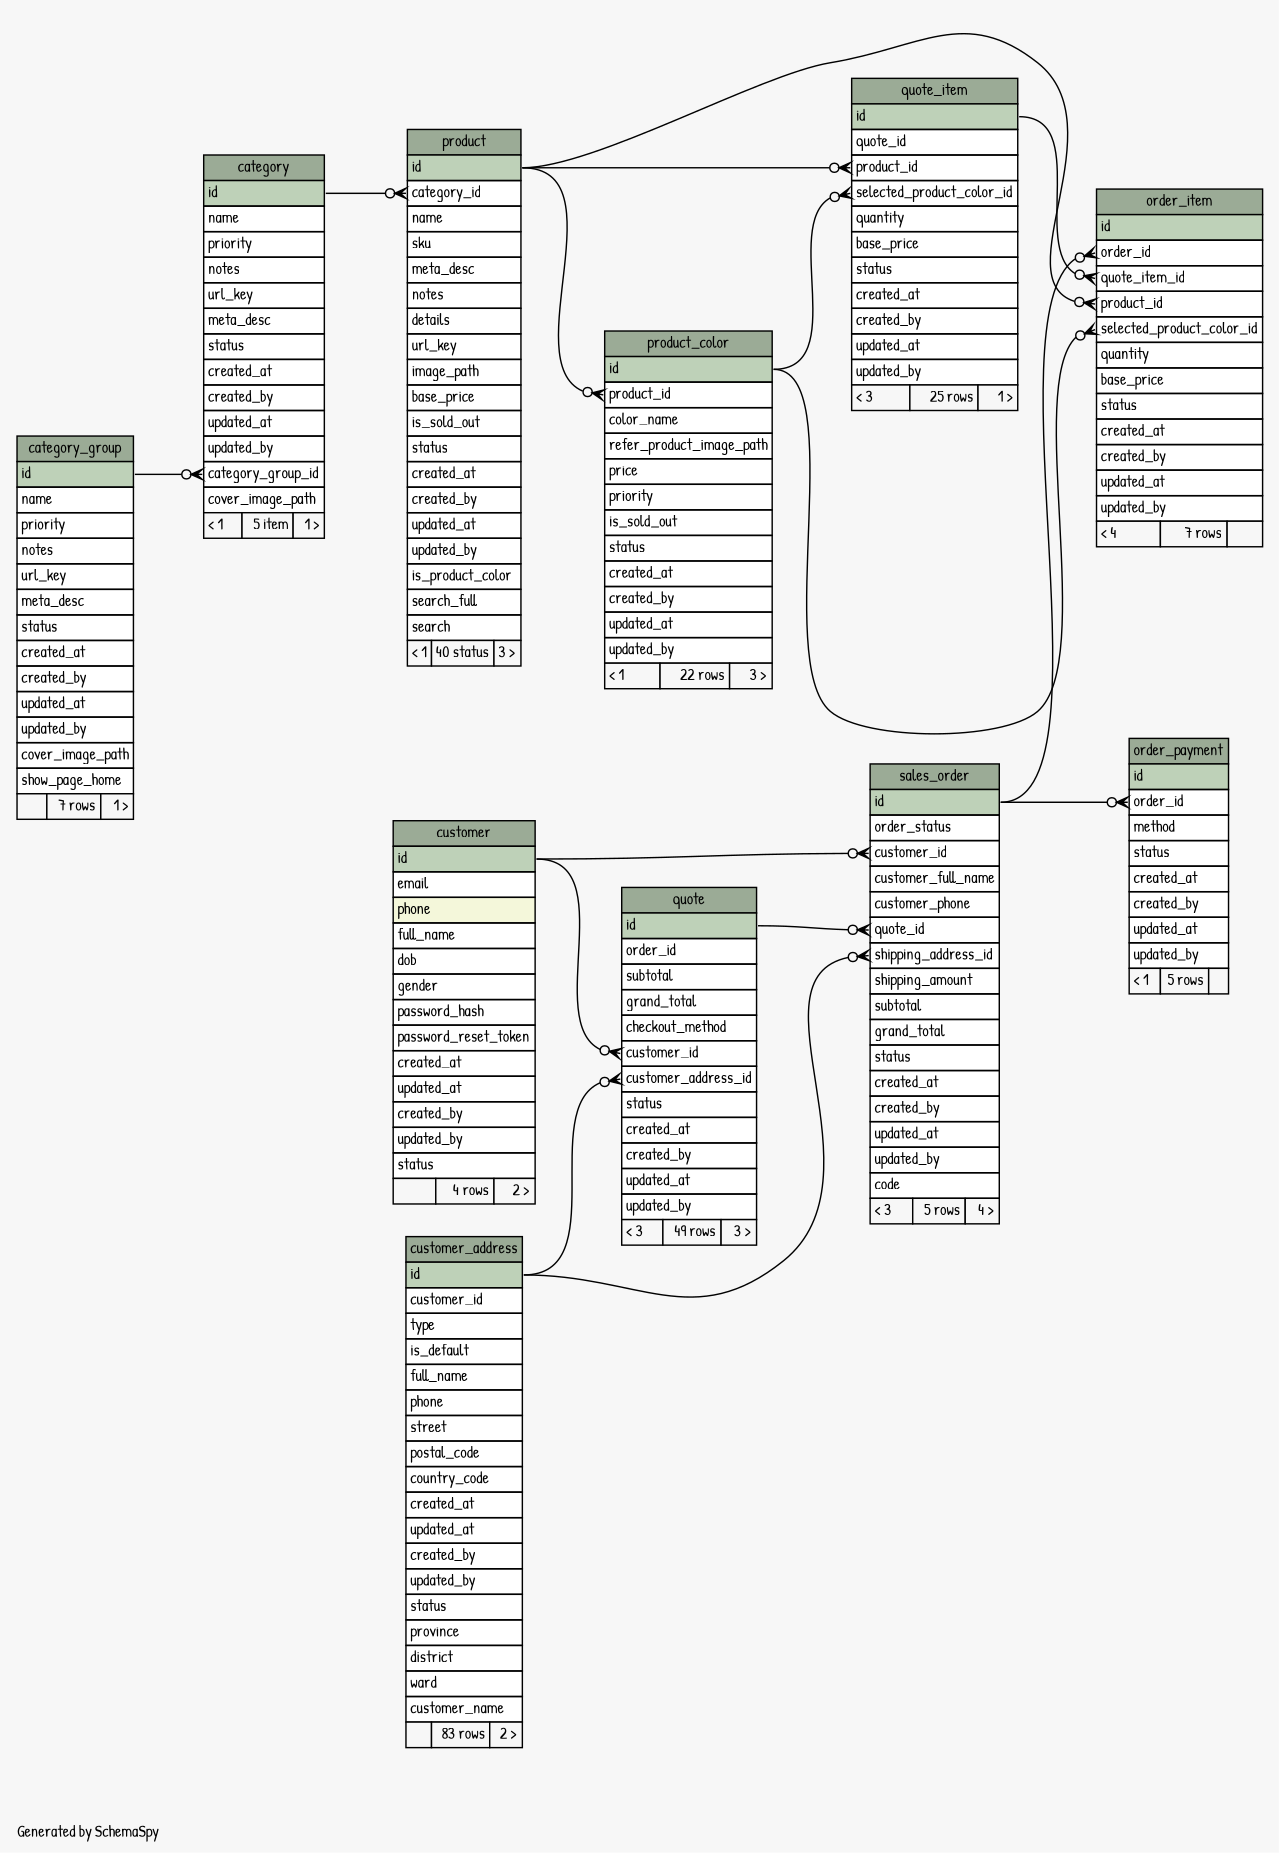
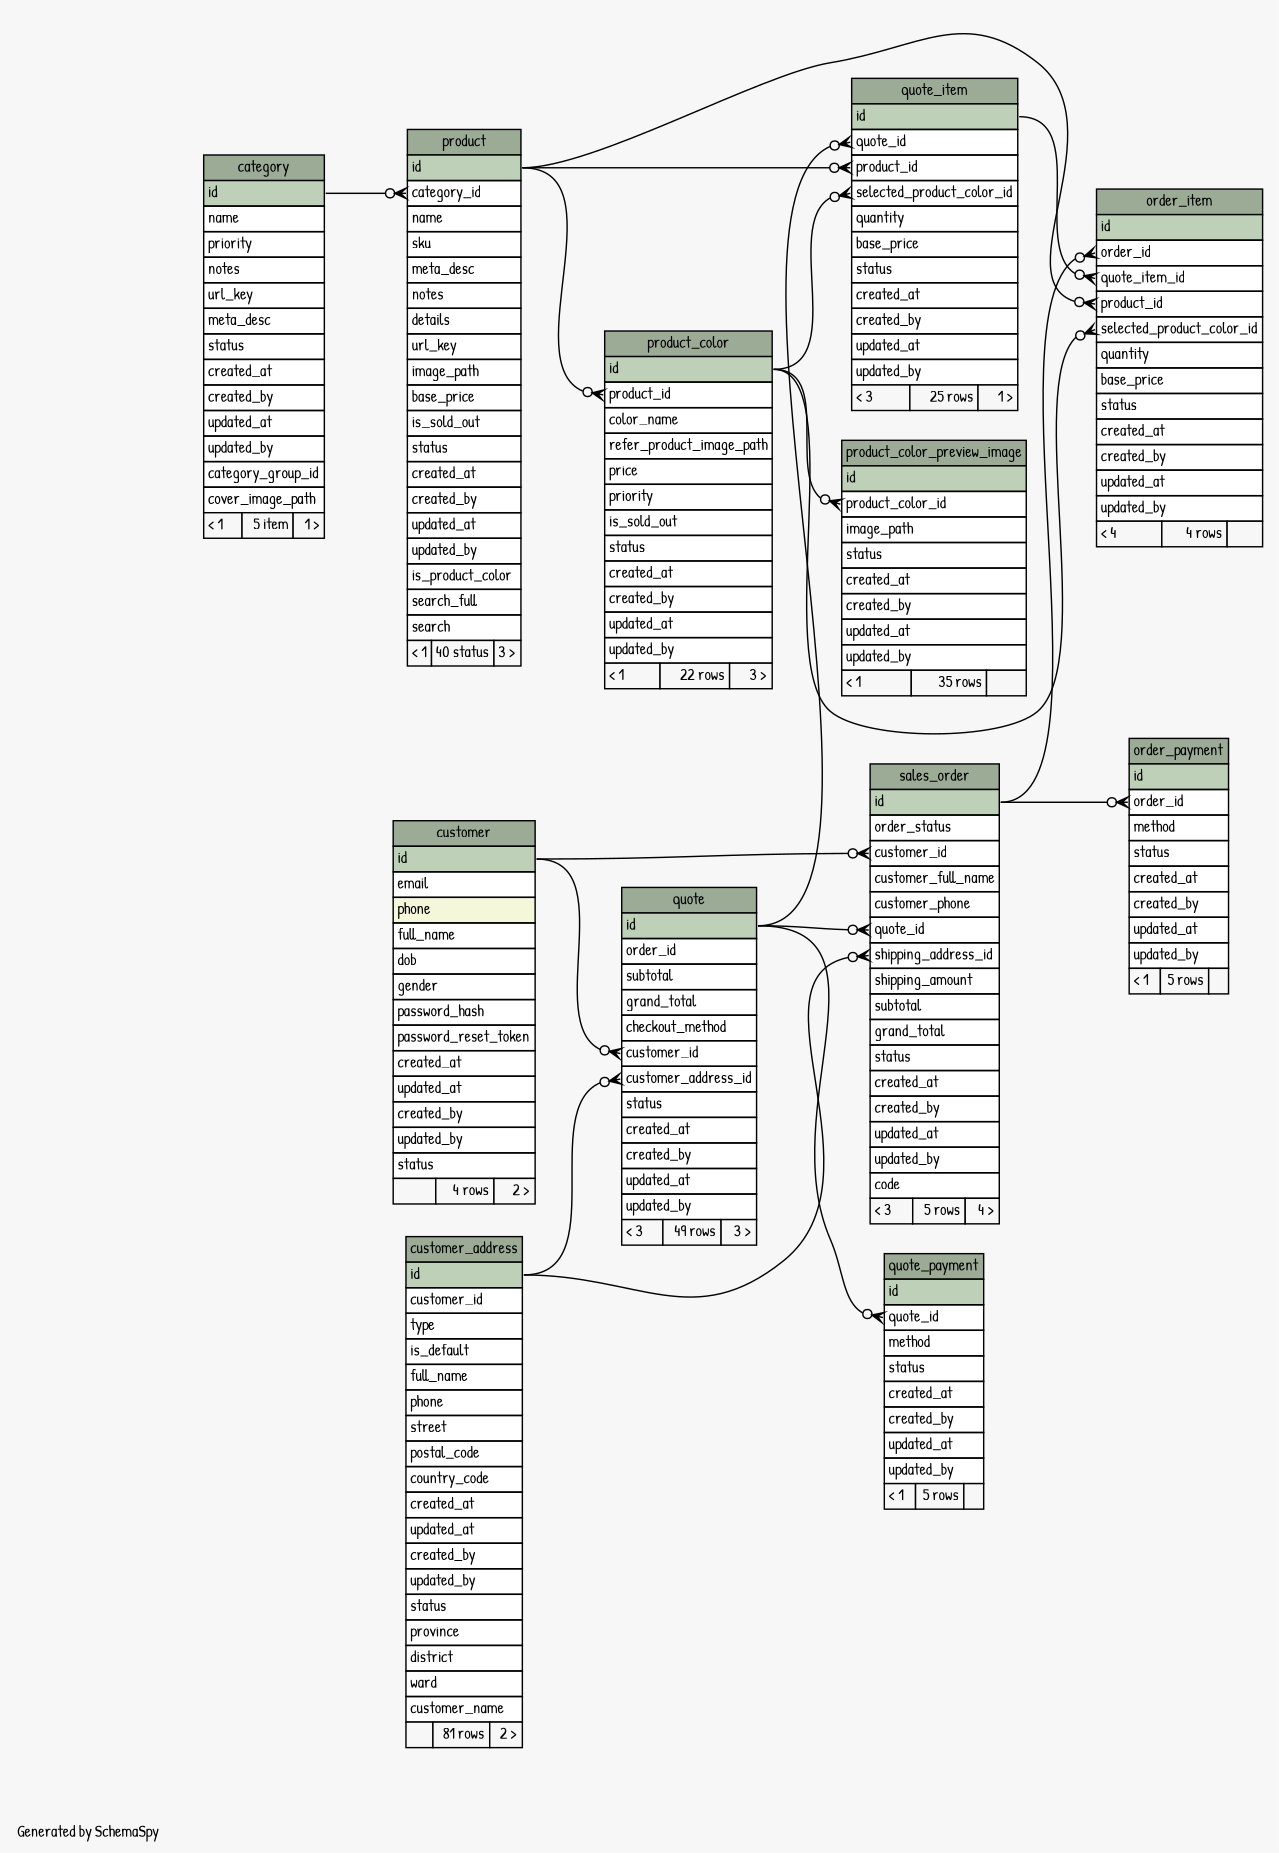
edge "quote" -> "quote_item": added
node "order_item": text "7 rows" -> "4 rows"
node "product_color_preview_image": added
node "category_group": removed
node "quote_payment": added
node "customer_address": text "83 rows" -> "81 rows"
